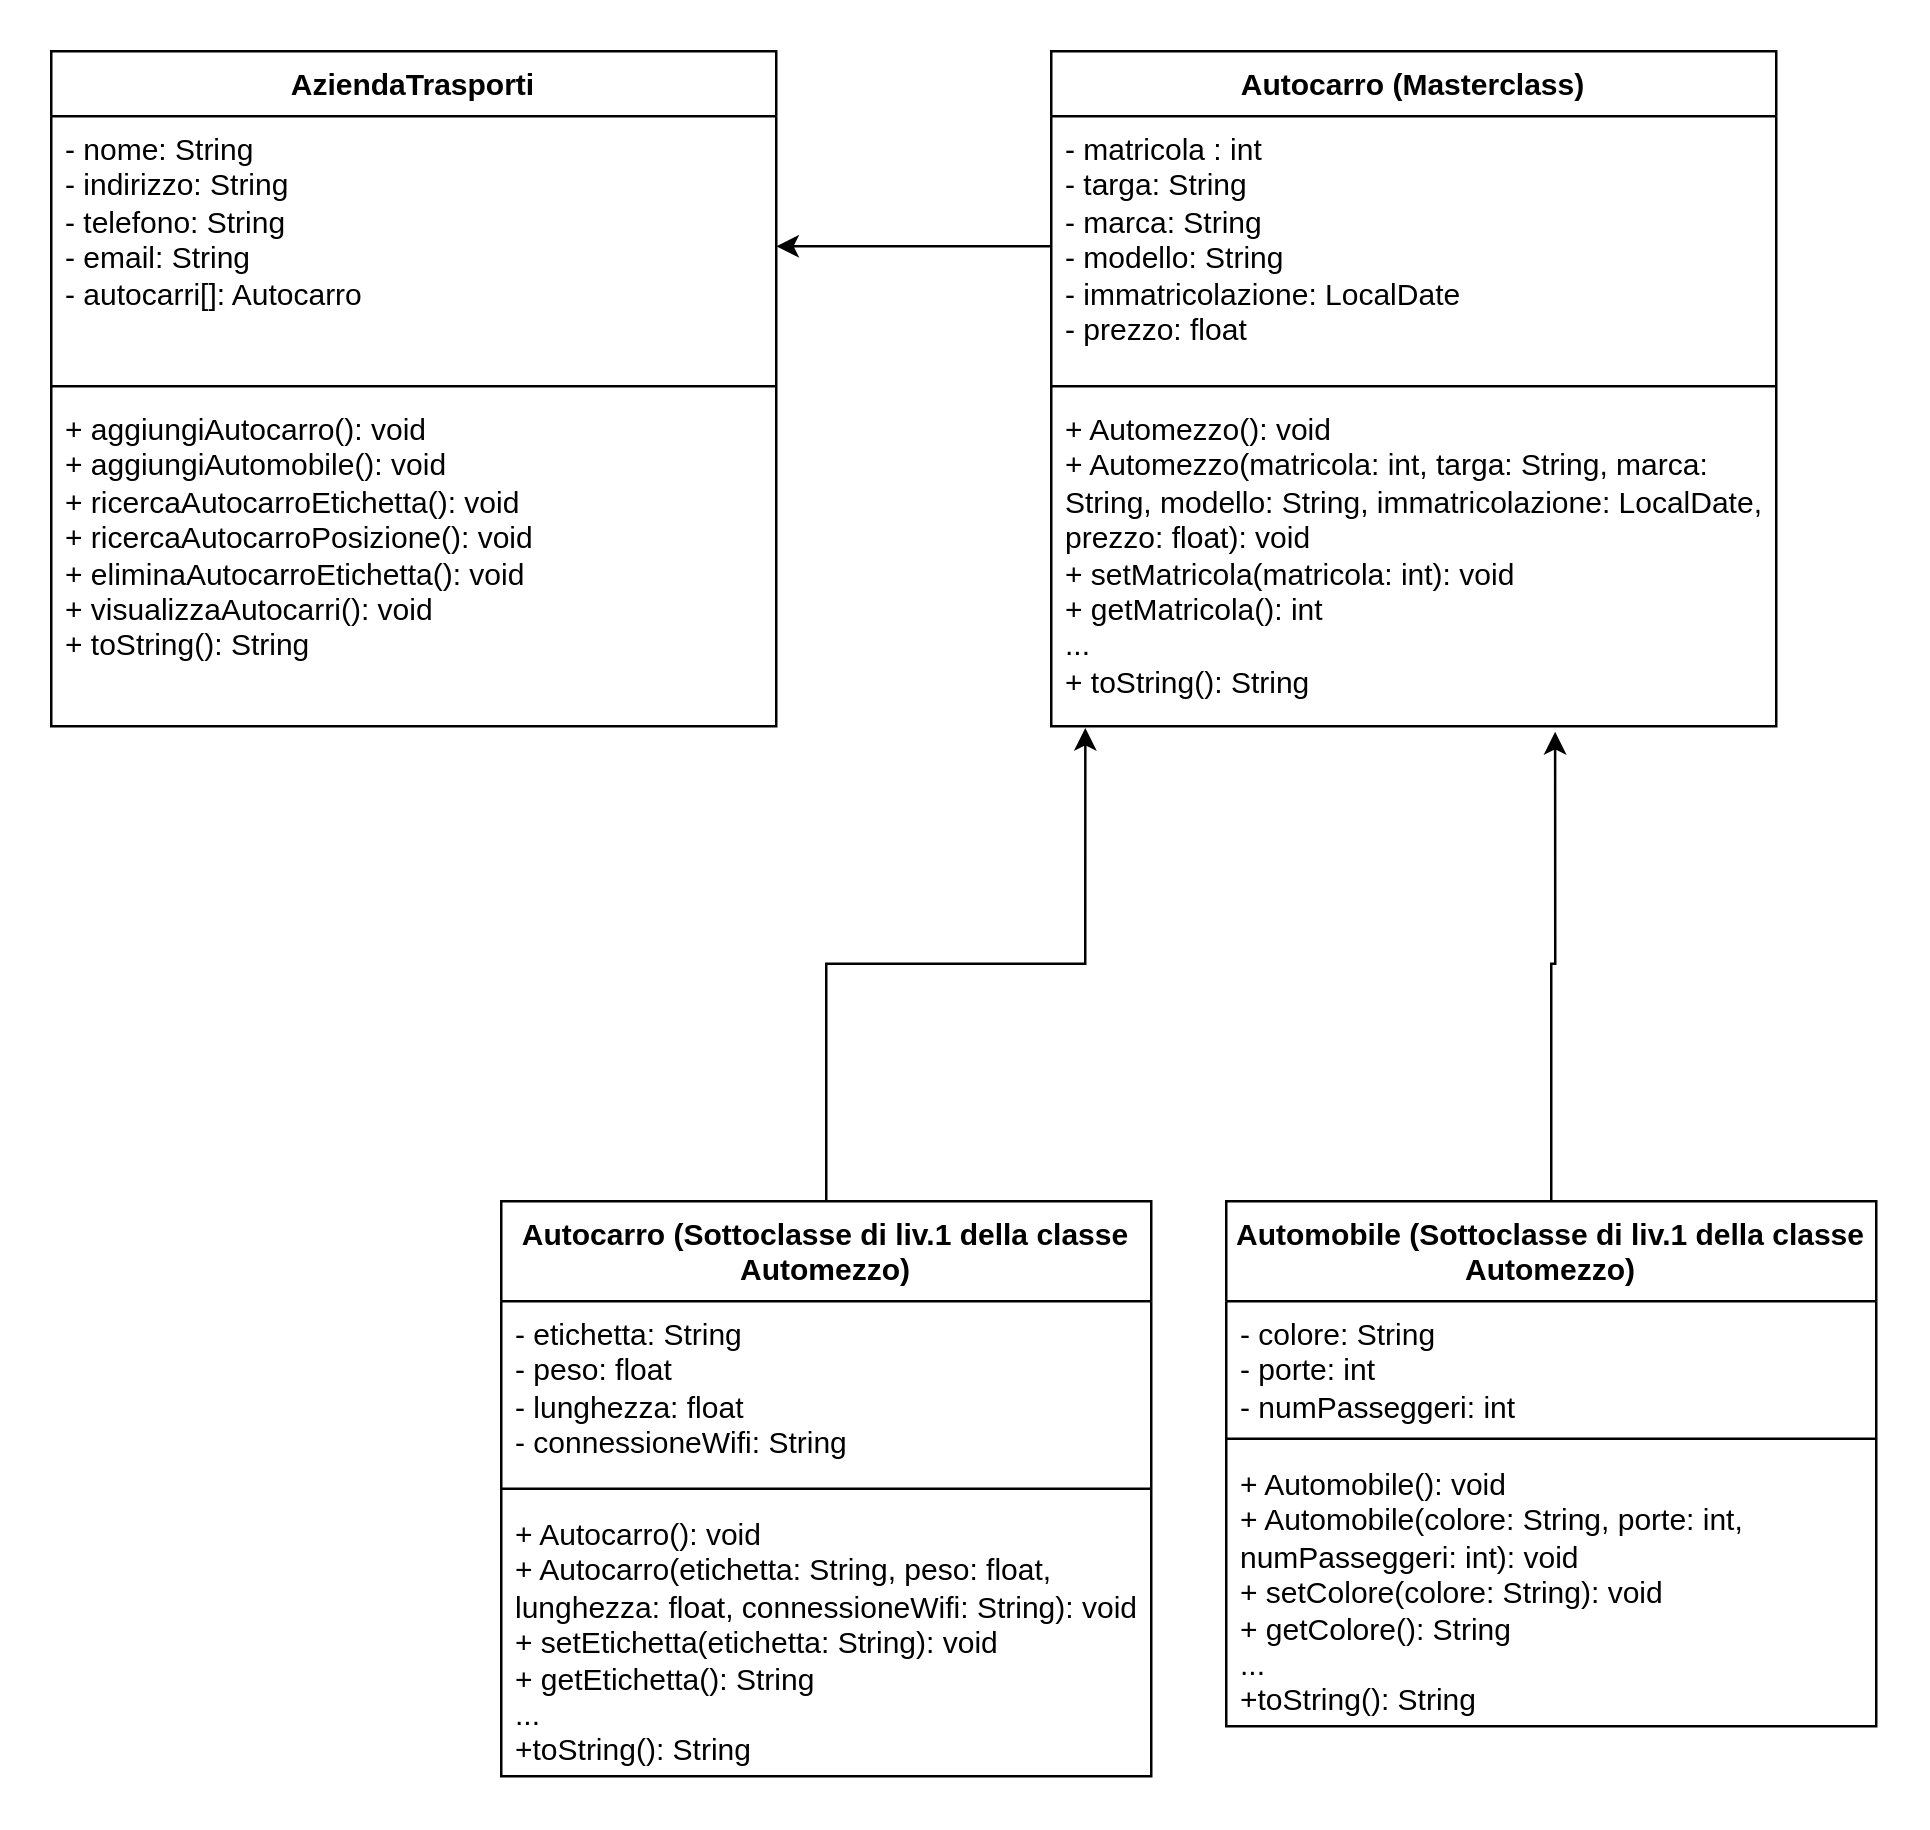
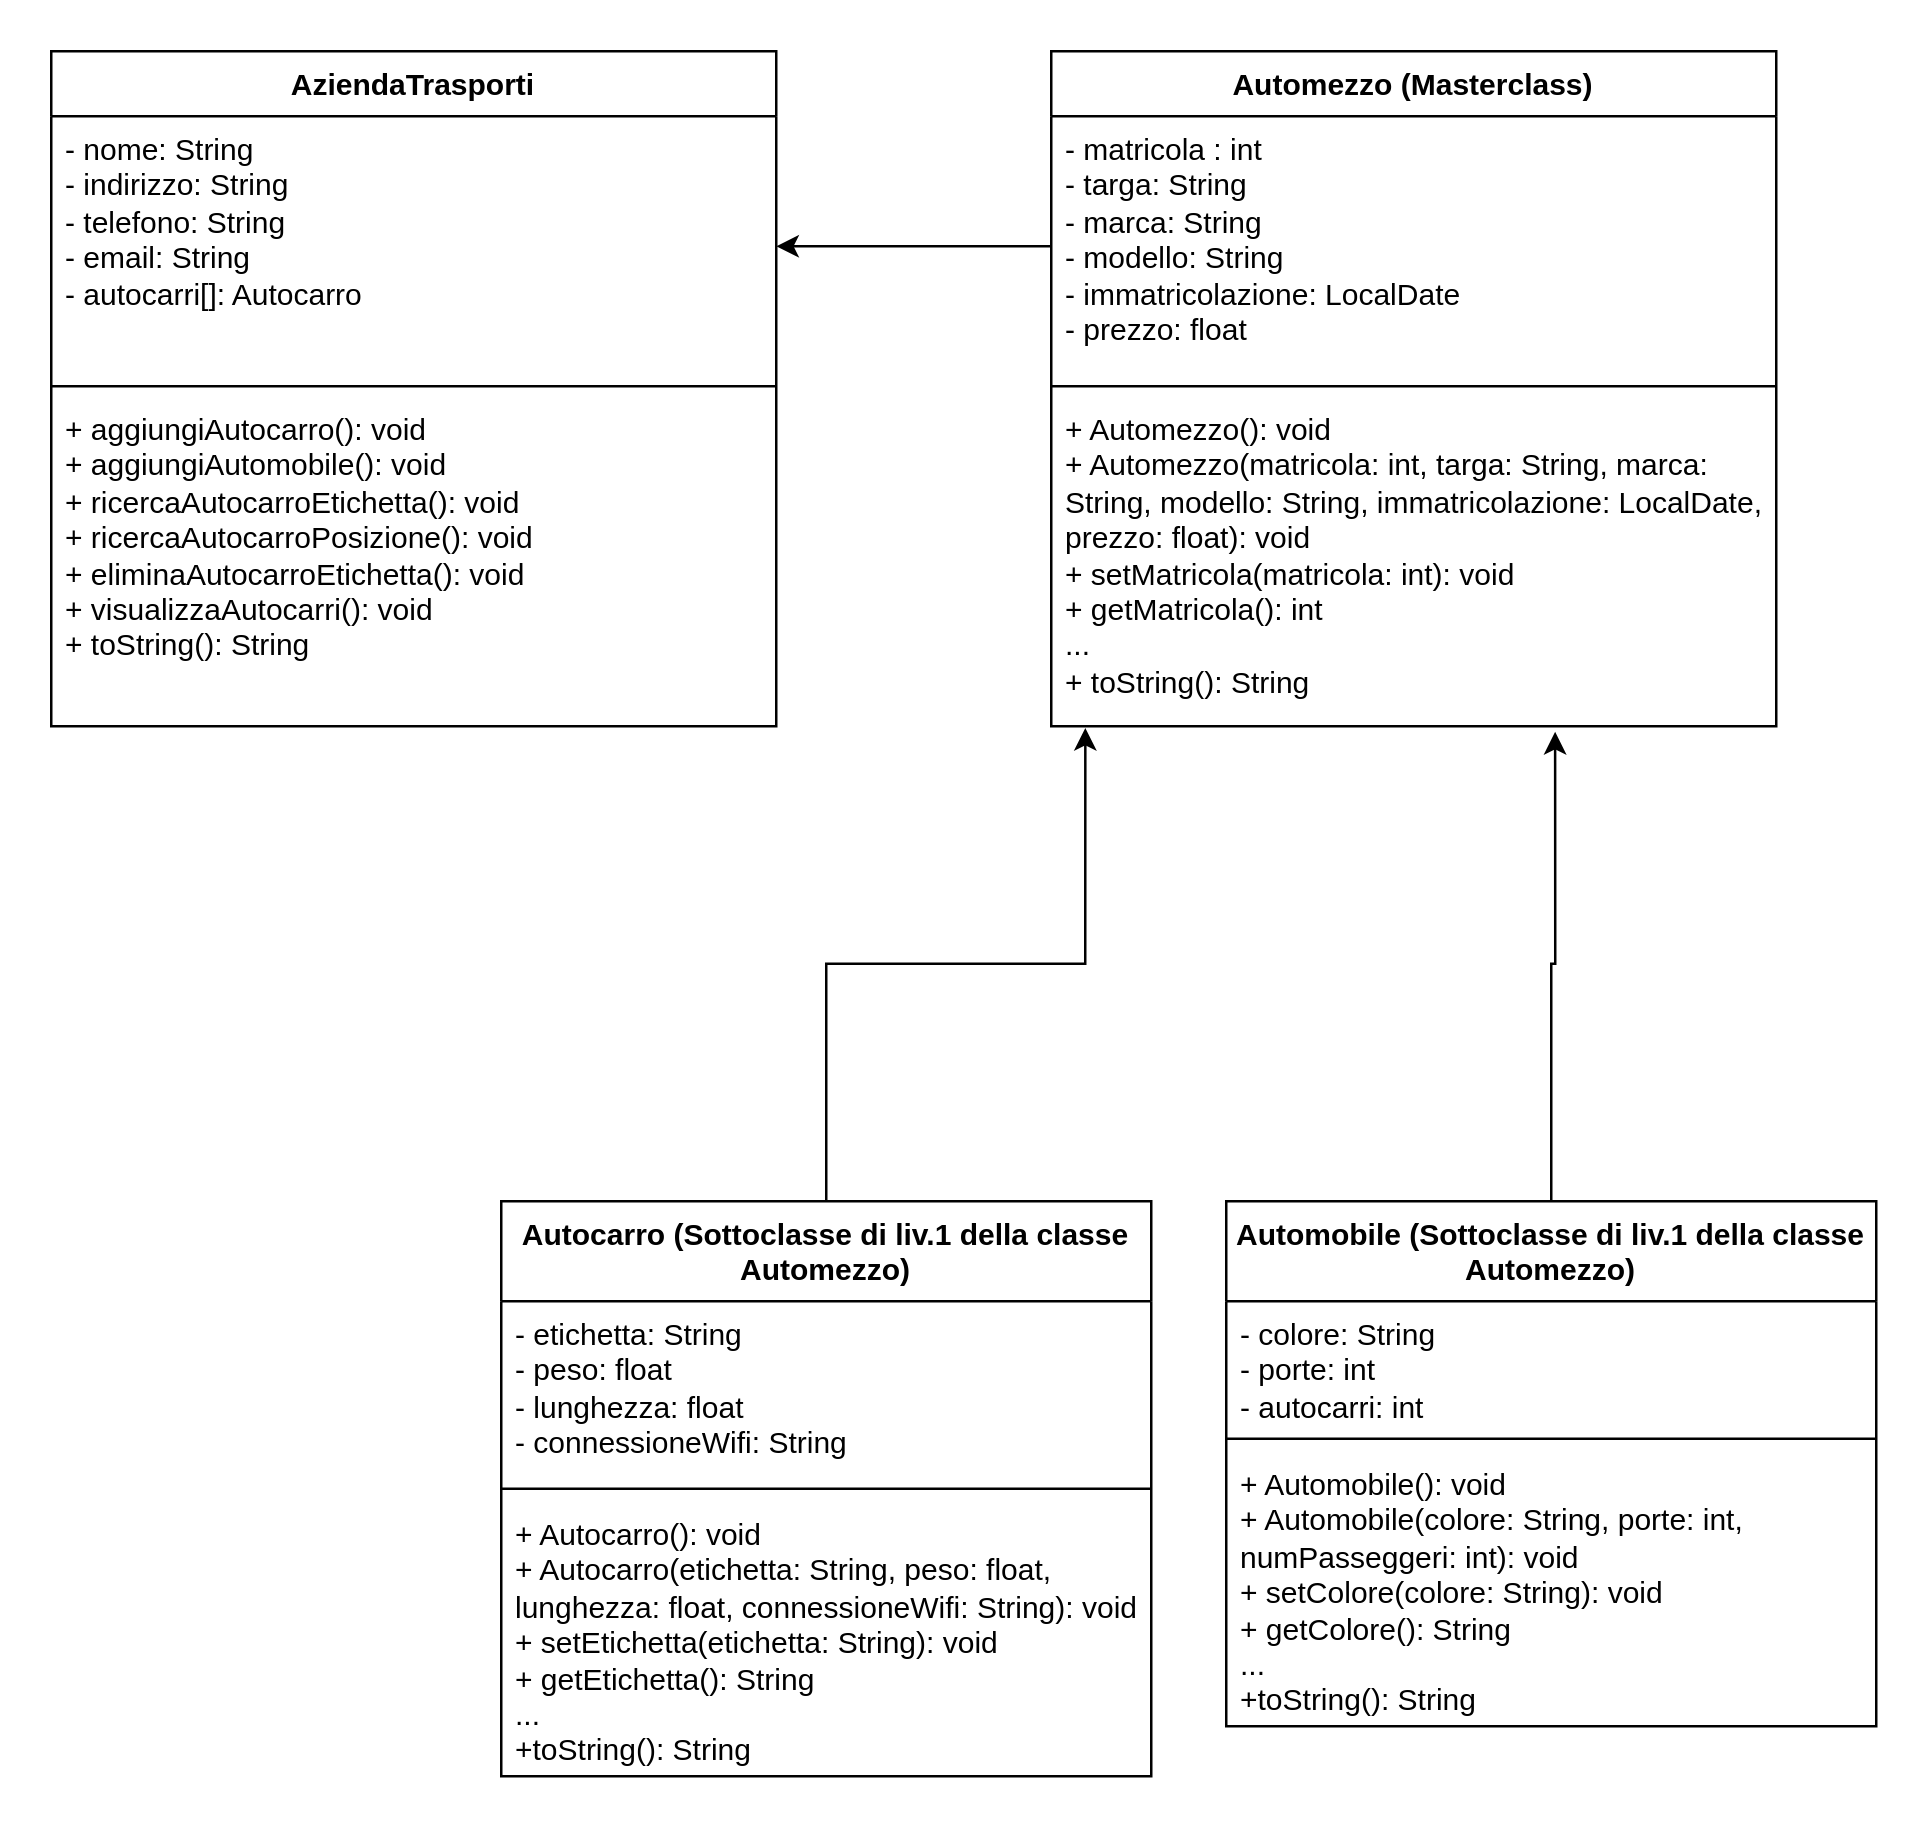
node "Autocarro (Masterclass)": label "Autocarro (Masterclass)" -> "Automezzo (Masterclass)"
node "- colore: String - porte: int - numPasseggeri: int": label "- colore: String - porte: int - numPasseggeri: int" -> "- colore: String - porte: int - autocarri: int"
